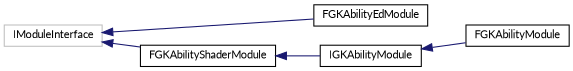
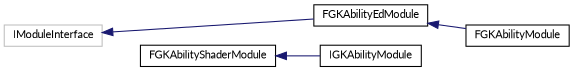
edge "FGKAbilityShaderModule" -> "IModuleInterface": removed
edge "FGKAbilityModule" -> "IGKAbilityModule": now "FGKAbilityModule" -> "FGKAbilityEdModule"
